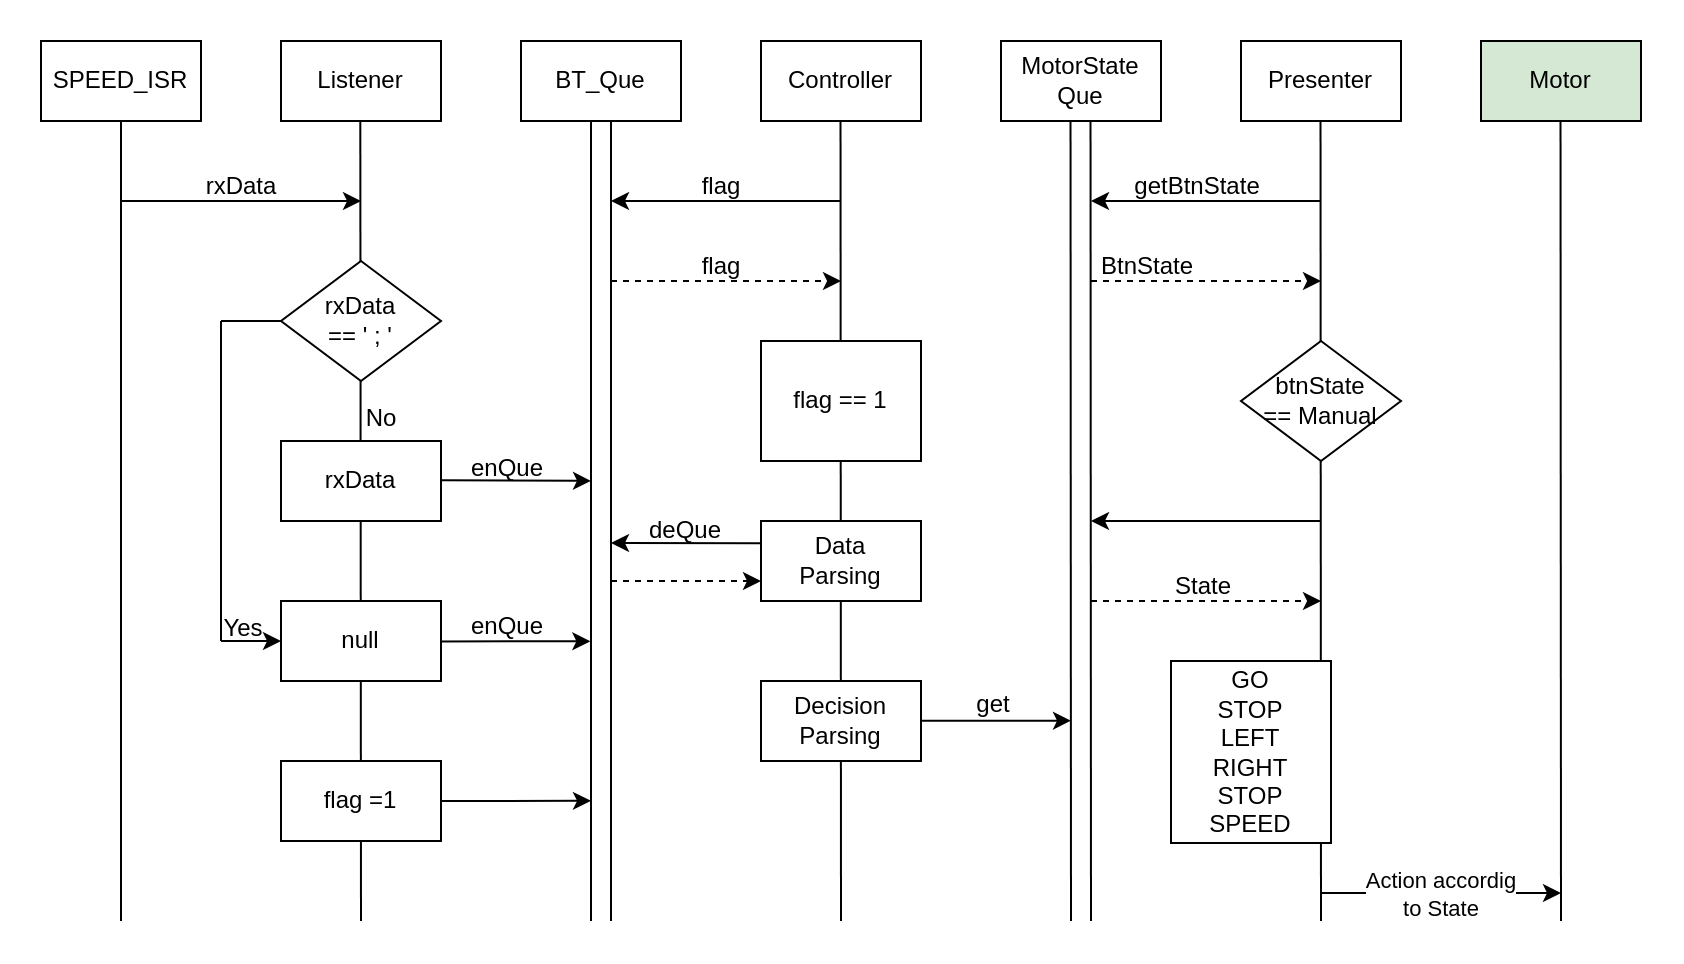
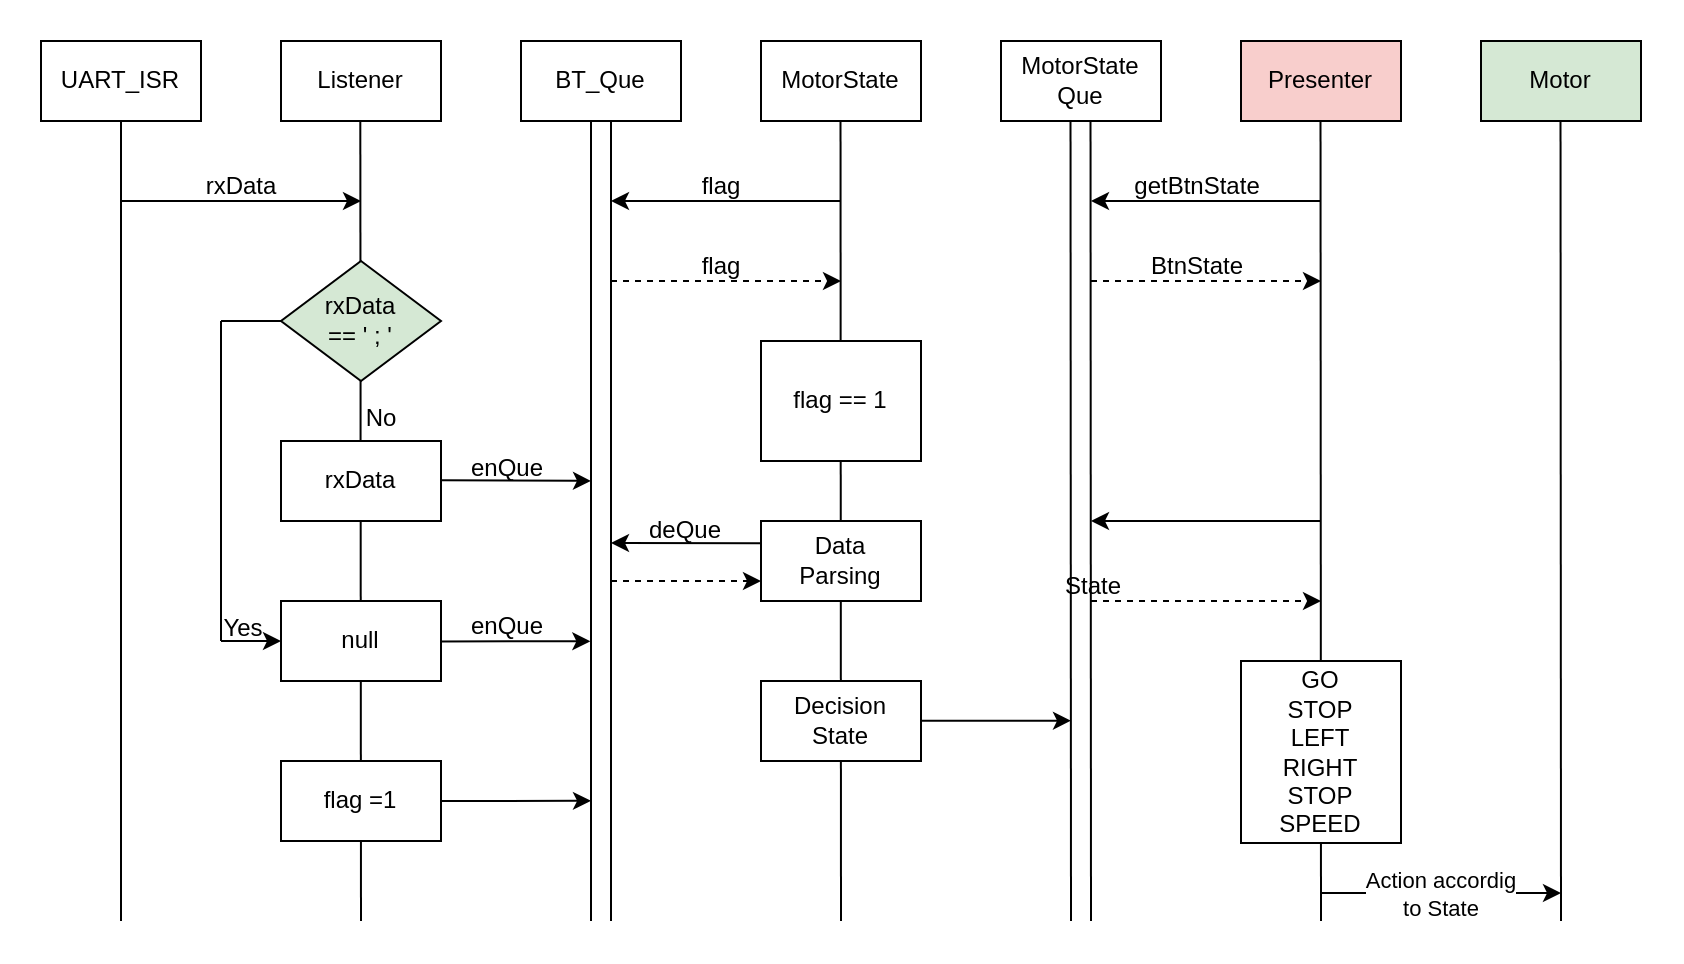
node "SPEED_ISR": label "SPEED_ISR" -> "UART_ISR"
node "Controller": label "Controller" -> "MotorState"
node "Presenter": fillcolor #ffffff -> #f8cecc
node "BtnState": moved (1147, 267) -> (1197, 267)
node "rxData == ' ; '": fillcolor #ffffff -> #d5e8d4
node "btnState == Manual": removed
node "State": moved (1203, 587) -> (1093, 587)
node "get": removed
node "Decision Parsing": label "Decision Parsing" -> "Decision State"
node "GO STOP LEFT RIGHT STOP SPEED": moved (1251, 752) -> (1321, 752)
